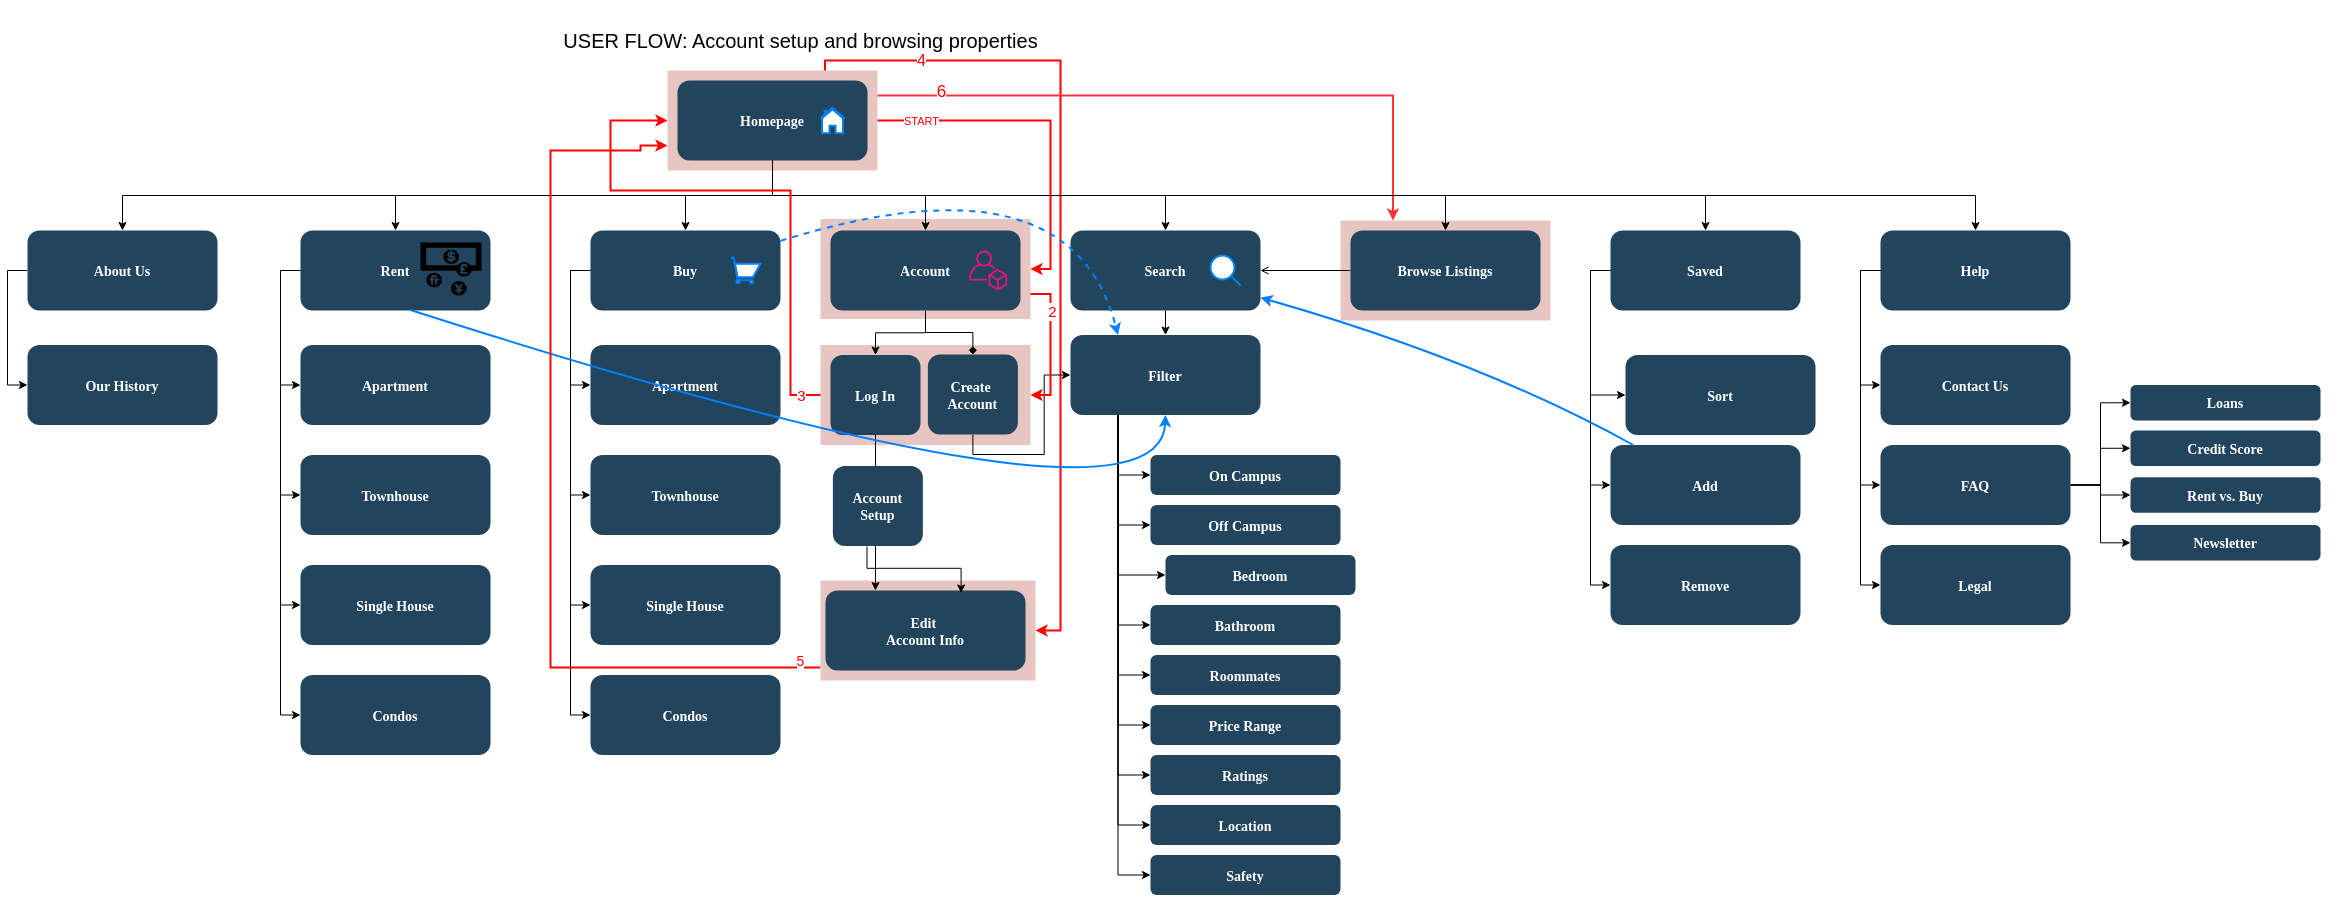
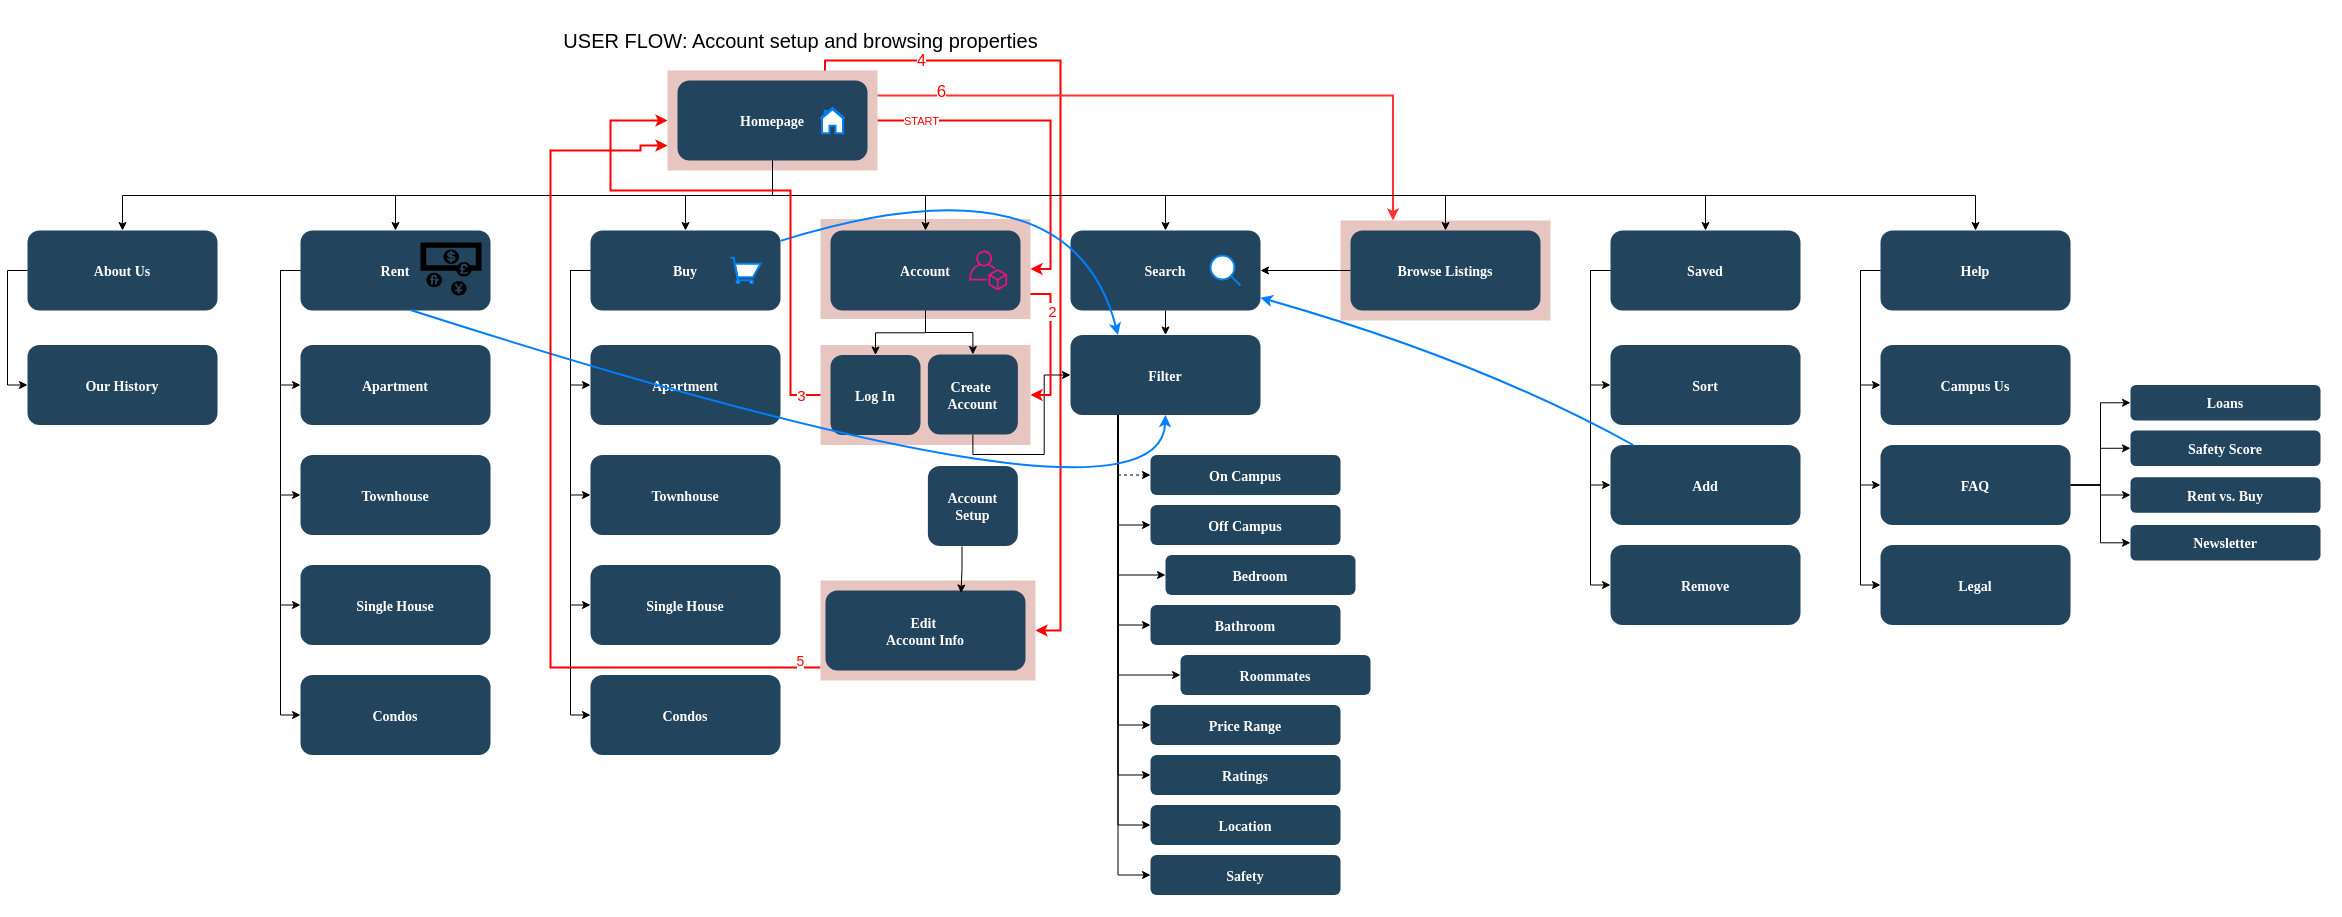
edge "Buy" -> "Filter": style dashed -> solid
edge "Browse Listings" -> "Search": arrowhead open -> classic
edge "Account" -> "Create Account": arrowhead diamond -> classic
node "Contact Us": label "Contact Us" -> "Campus Us"
node "Sort": moved (1721, 395) -> (1706, 385)
node "Credit Score": label "Credit Score" -> "Safety Score"
edge "Filter" -> "On Campus": style solid -> dashed
node "Account Setup": moved (878, 506) -> (973, 506)
edge "Log In" -> "Edit Account Info": removed
node "Roommates": moved (1246, 675) -> (1276, 675)
